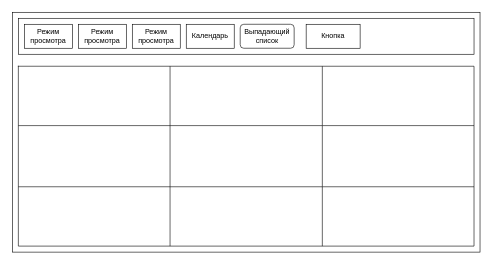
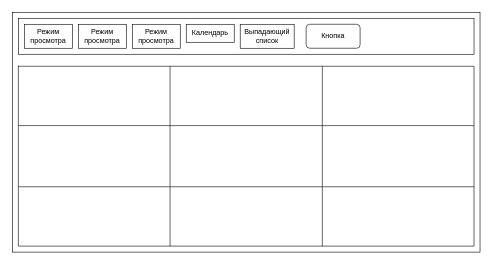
node "Календарь": size 48x24 -> 48x18
node "Выпадающий список": shape rounded rectangle -> rectangle
node "Кнопка": shape rectangle -> rounded rectangle
